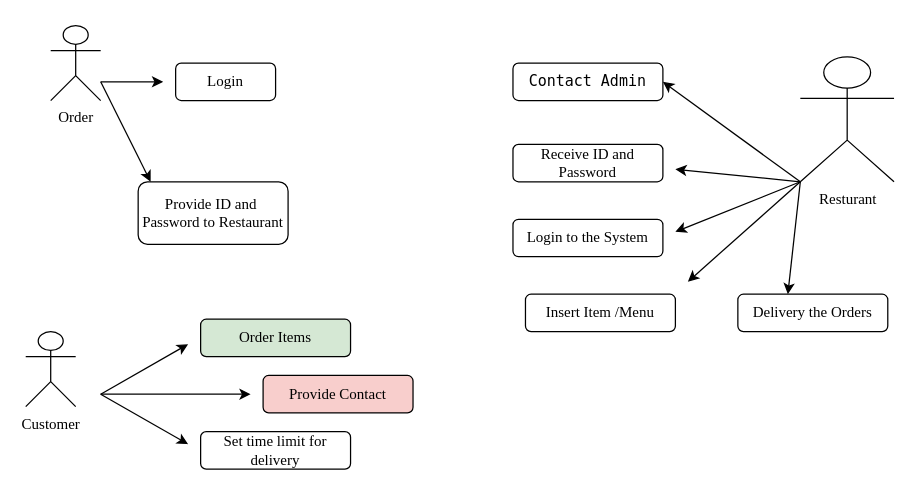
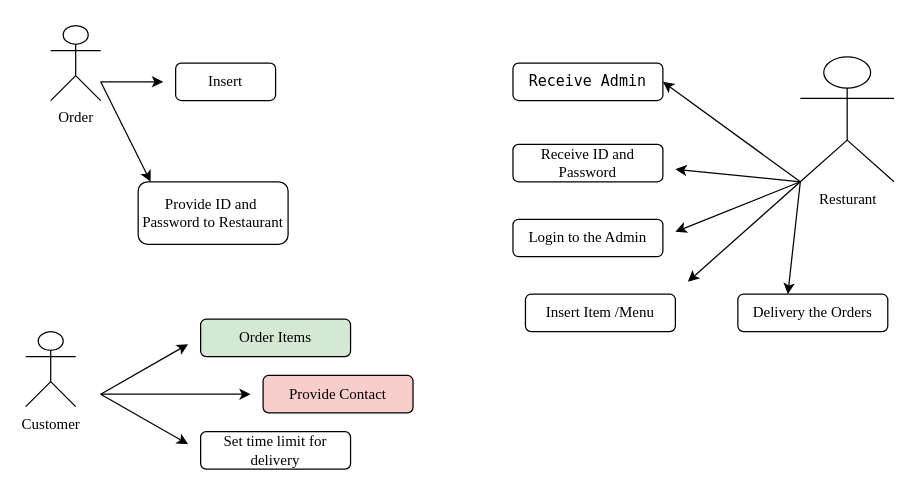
node "Login": label "Login" -> "Insert"
node "Contact Admin": label "Contact Admin" -> "Receive Admin"
node "Login to the System": label "Login to the System" -> "Login to the Admin"
